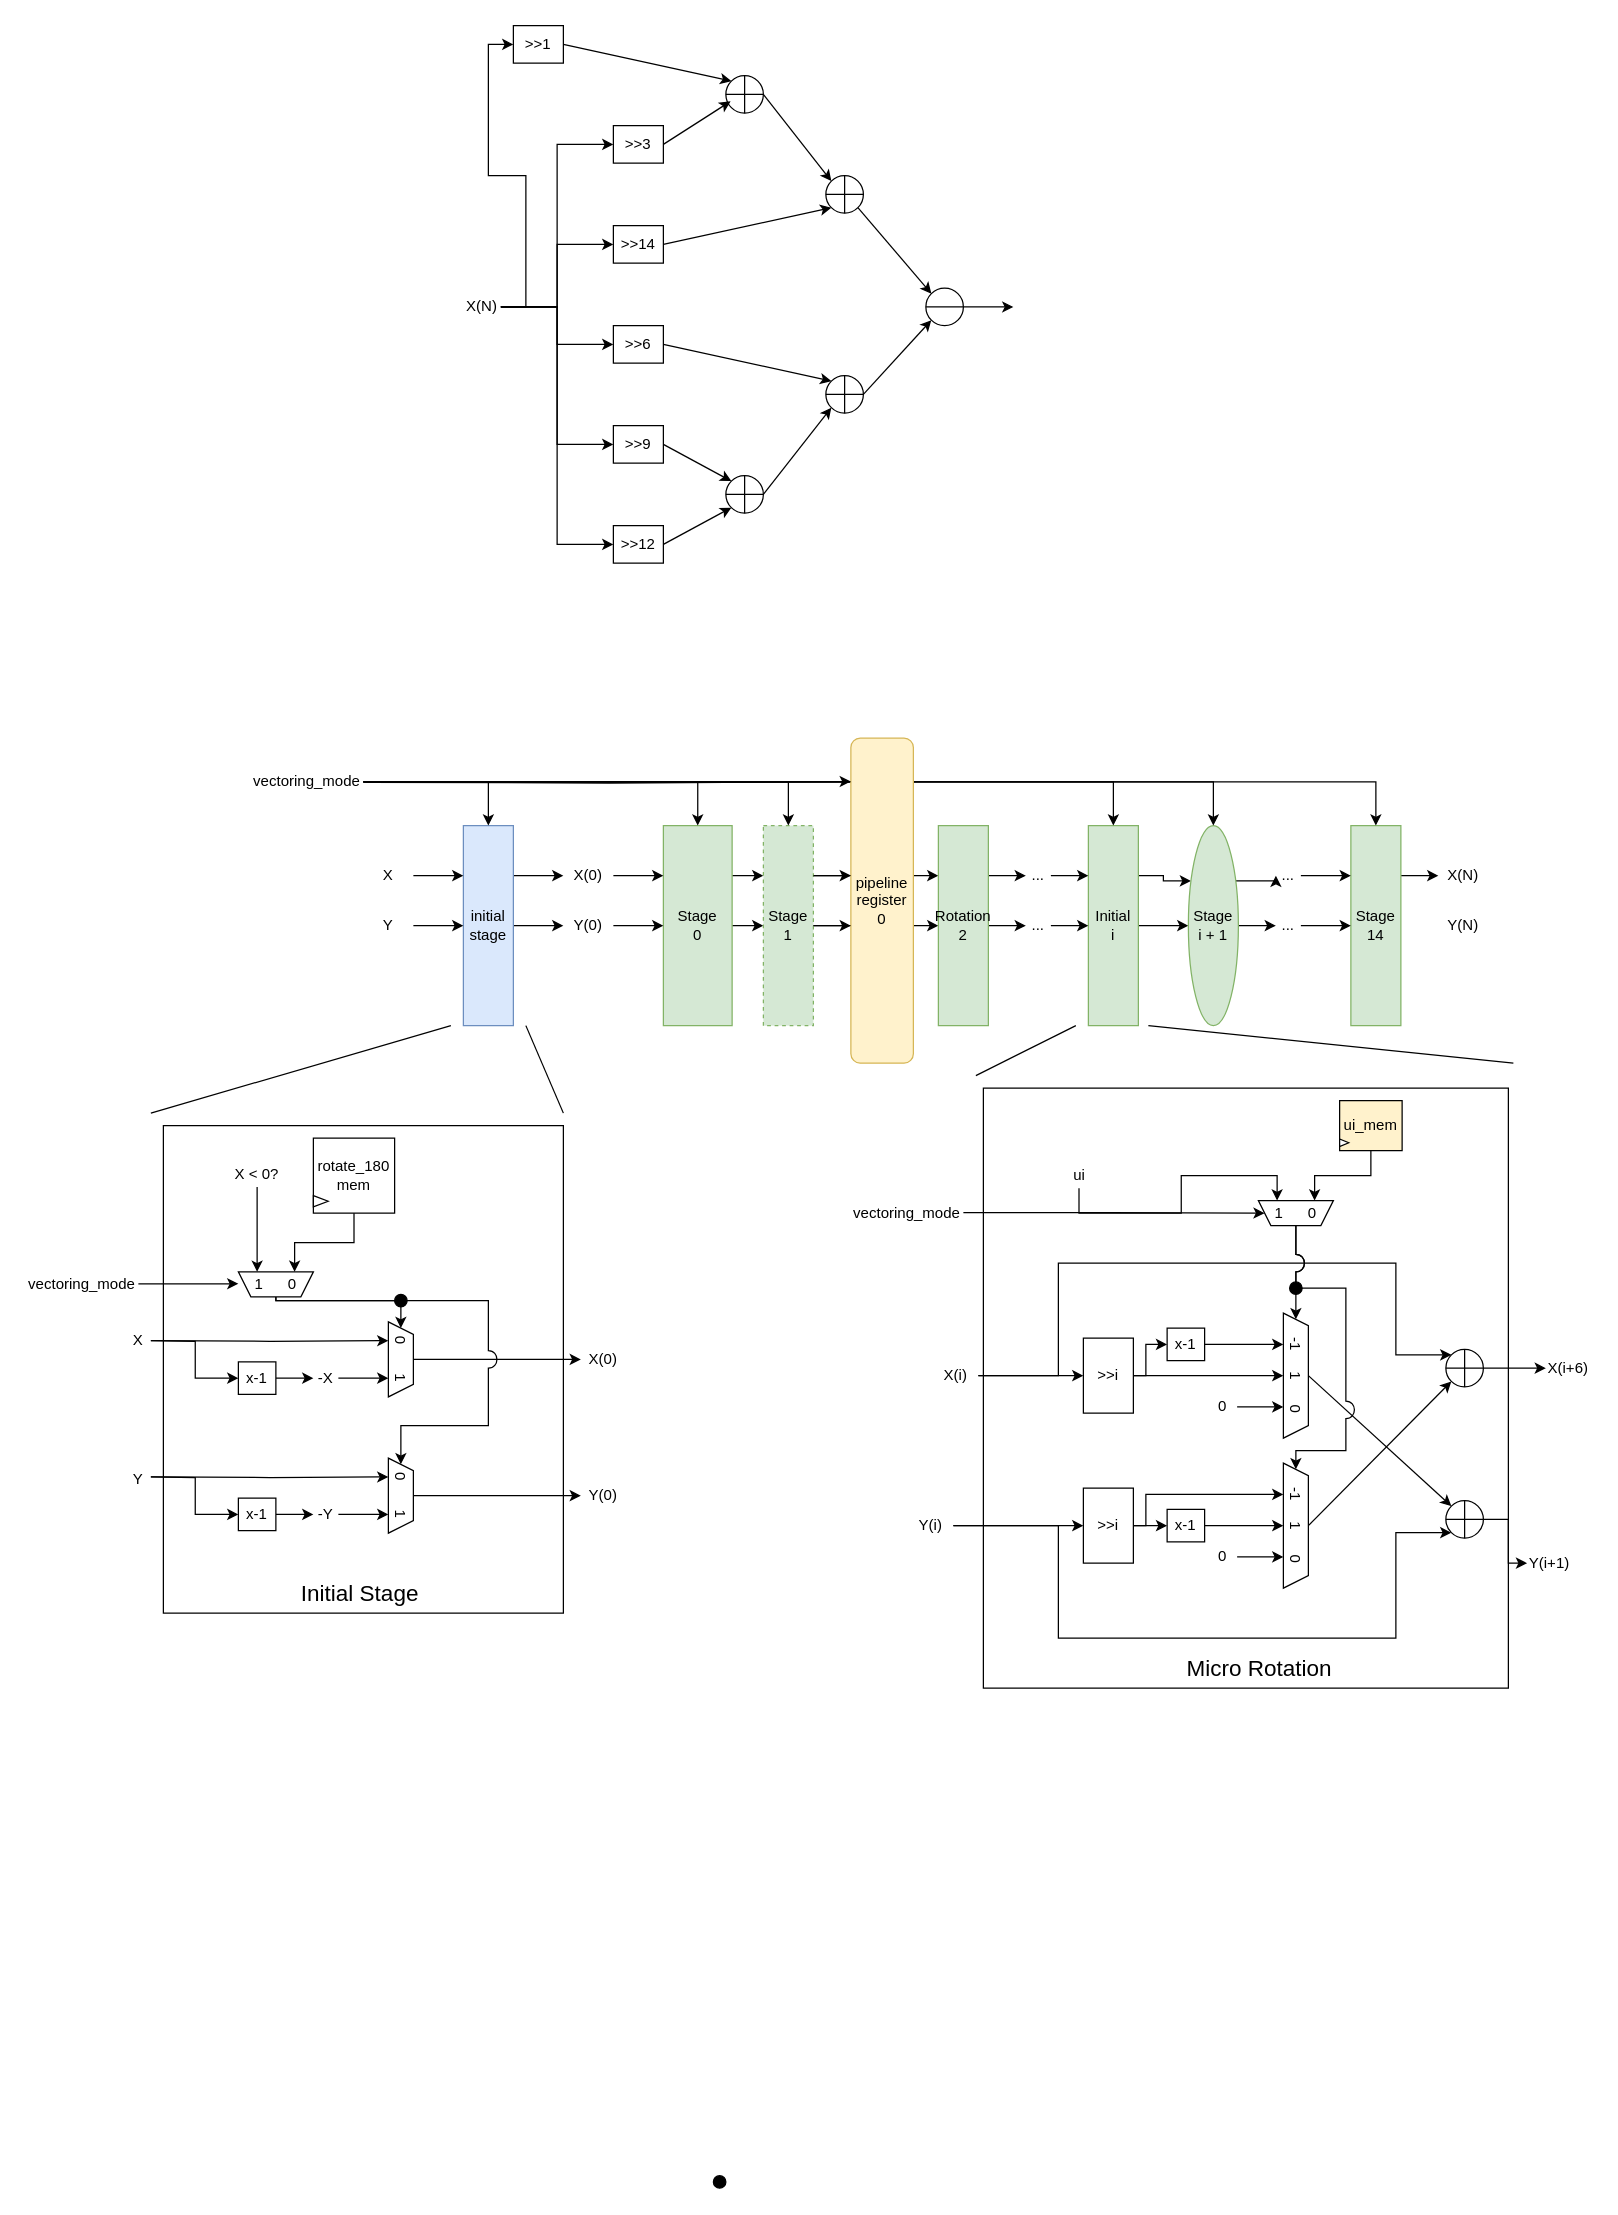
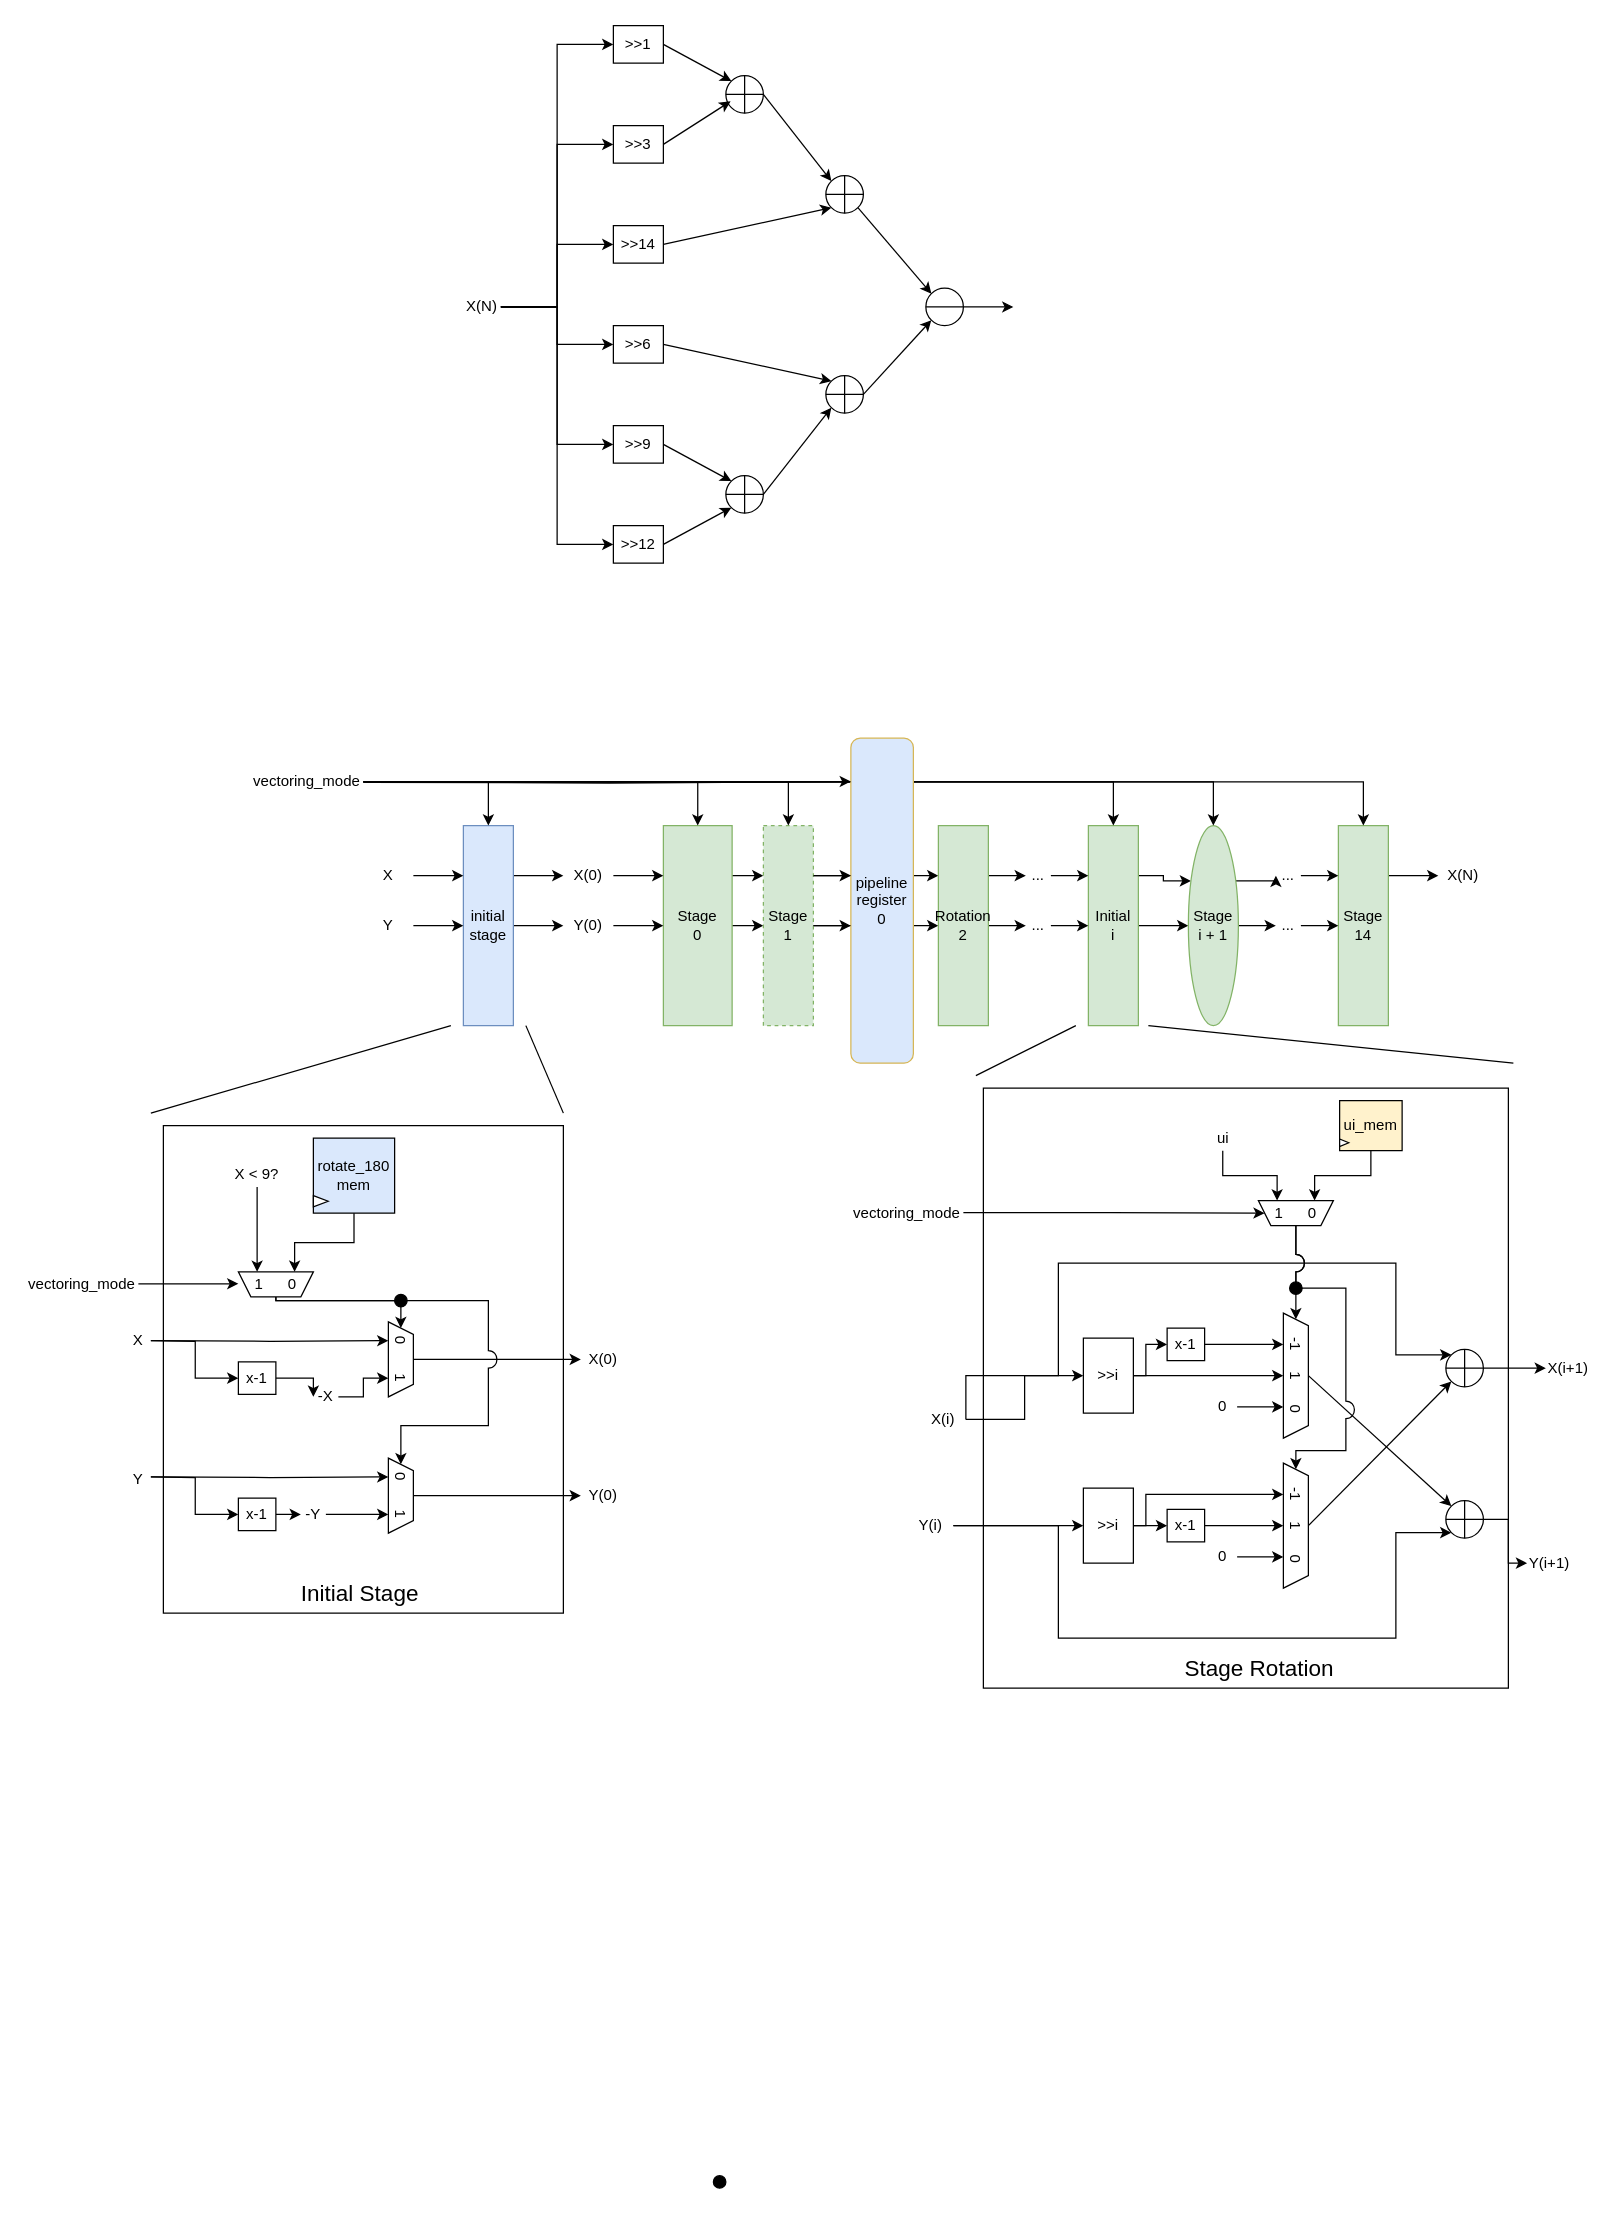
node ">>1": moved (538, 44) -> (638, 44)
node "pipeline register 0": fillcolor #fff2cc -> #dae8fc
node "Stage 14": moved (1376, 926) -> (1363, 926)
node "Y(N)": removed
node "X < 0?": label "X < 0?" -> "X < 9?"
node "rotate_180 mem": fillcolor #ffffff -> #dae8fc
node "ui": moved (1079, 1176) -> (1223, 1138)
node "X(i+6)": label "X(i+6)" -> "X(i+1)"
node "X(i)": moved (956, 1376) -> (943, 1419)
node "-X": moved (326, 1378) -> (326, 1397)
node "-Y": moved (326, 1514) -> (313, 1514)
node "Micro Rotation": label "Micro Rotation" -> "Stage Rotation"
